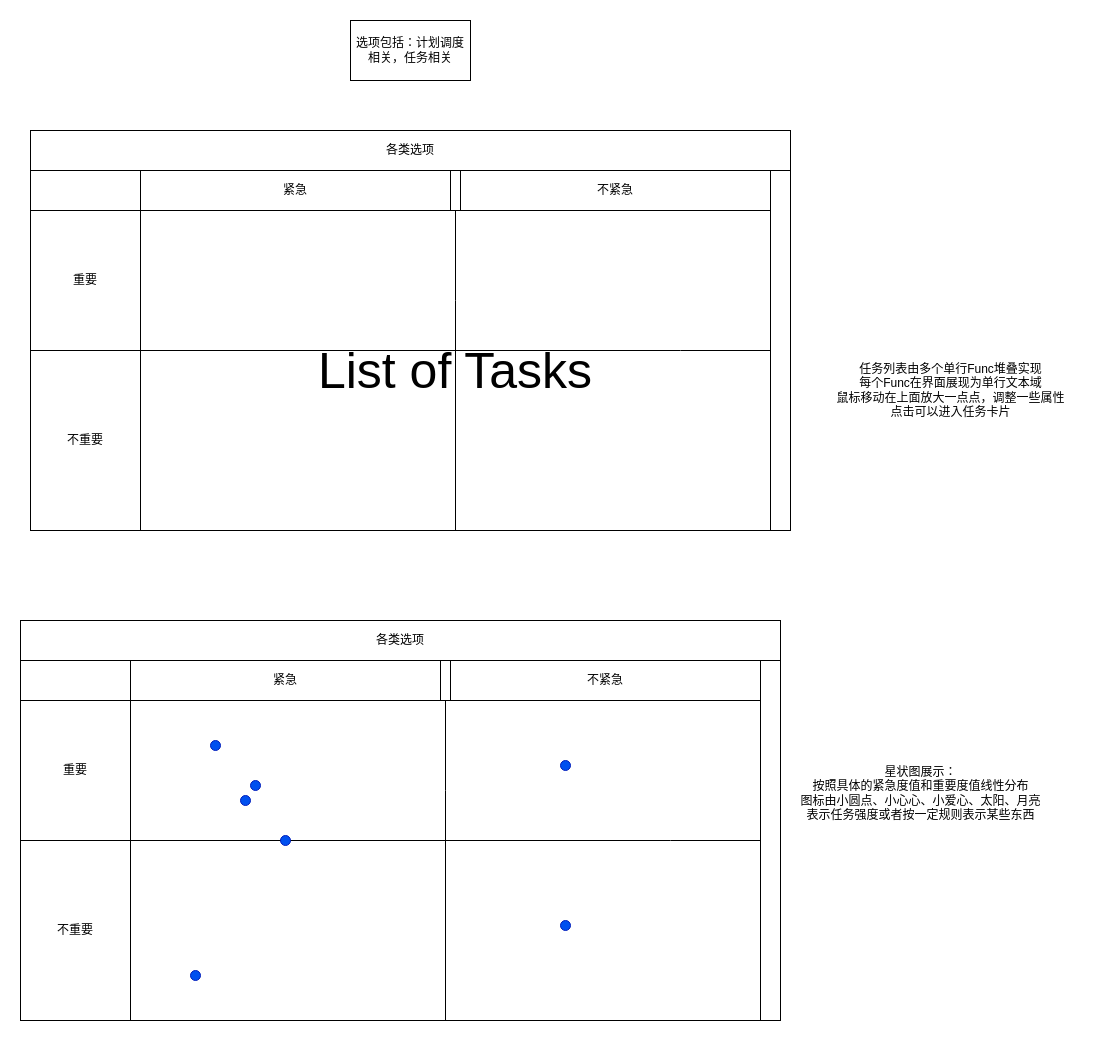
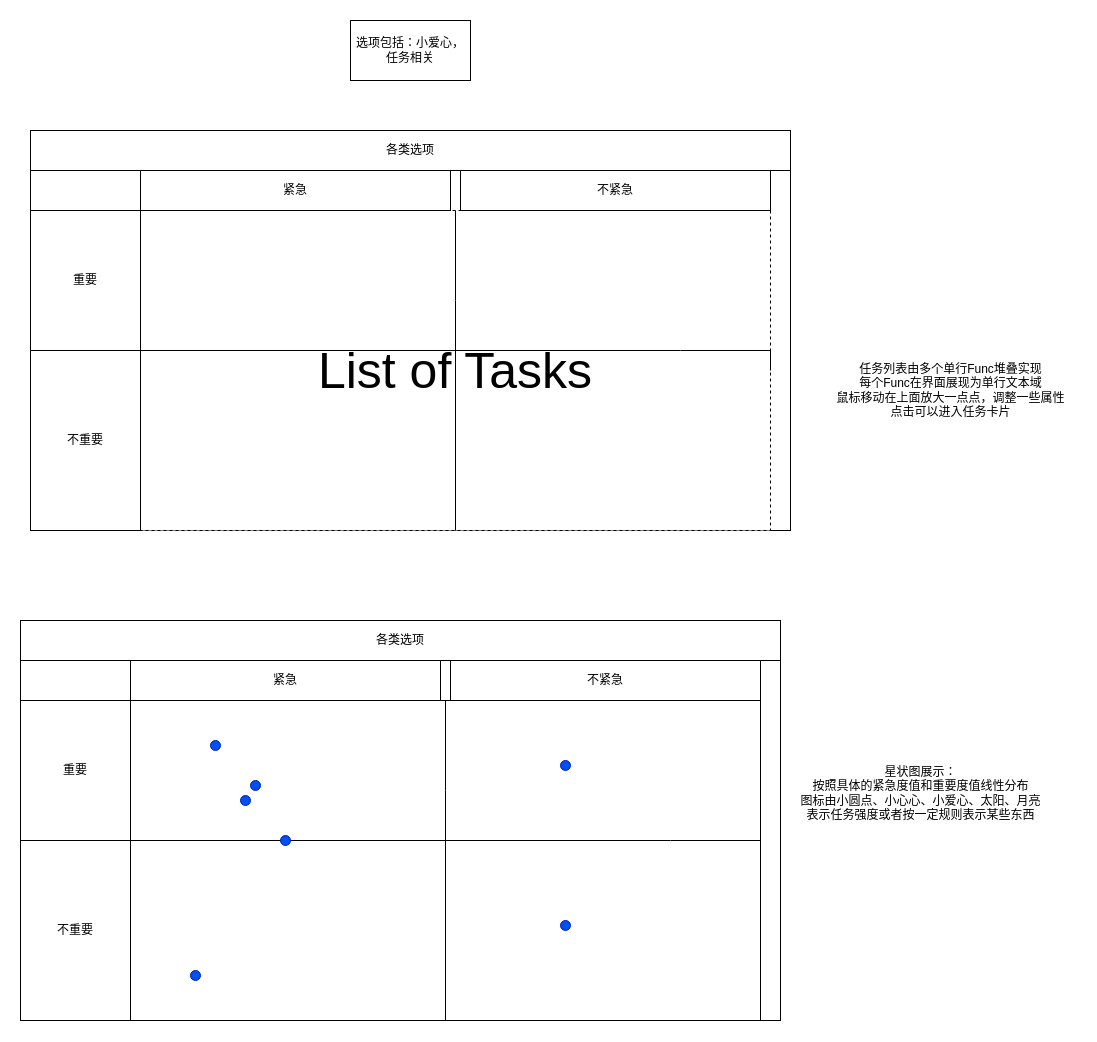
node "选项包括：计划调度相关，任务相关": label "选项包括：计划调度相关，任务相关" -> "选项包括：小爱心，任务相关"
node "List of Tasks": style solid -> dashed
